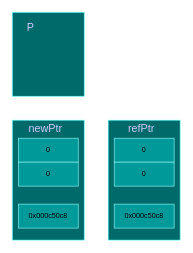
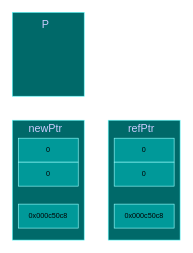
node "P": moved (30, 27) -> (45, 24)
